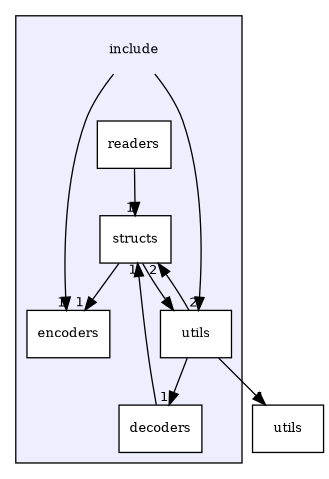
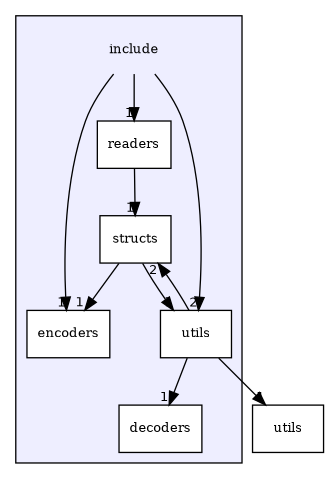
edge "include" -> "readers": added
edge "decoders" -> "structs": removed
